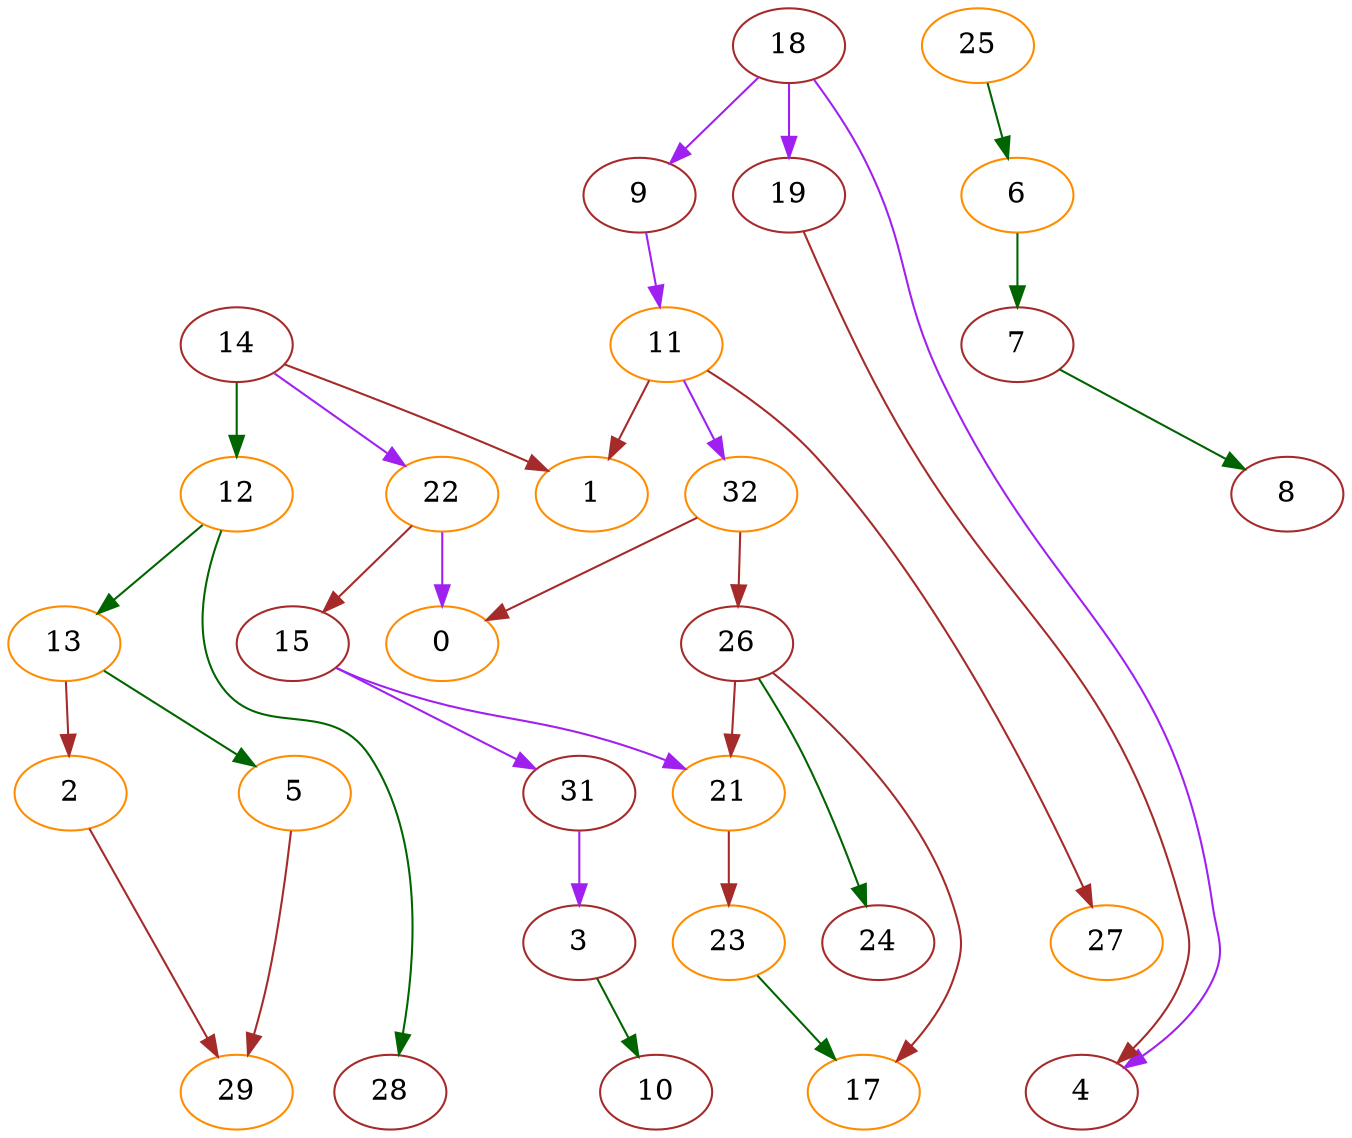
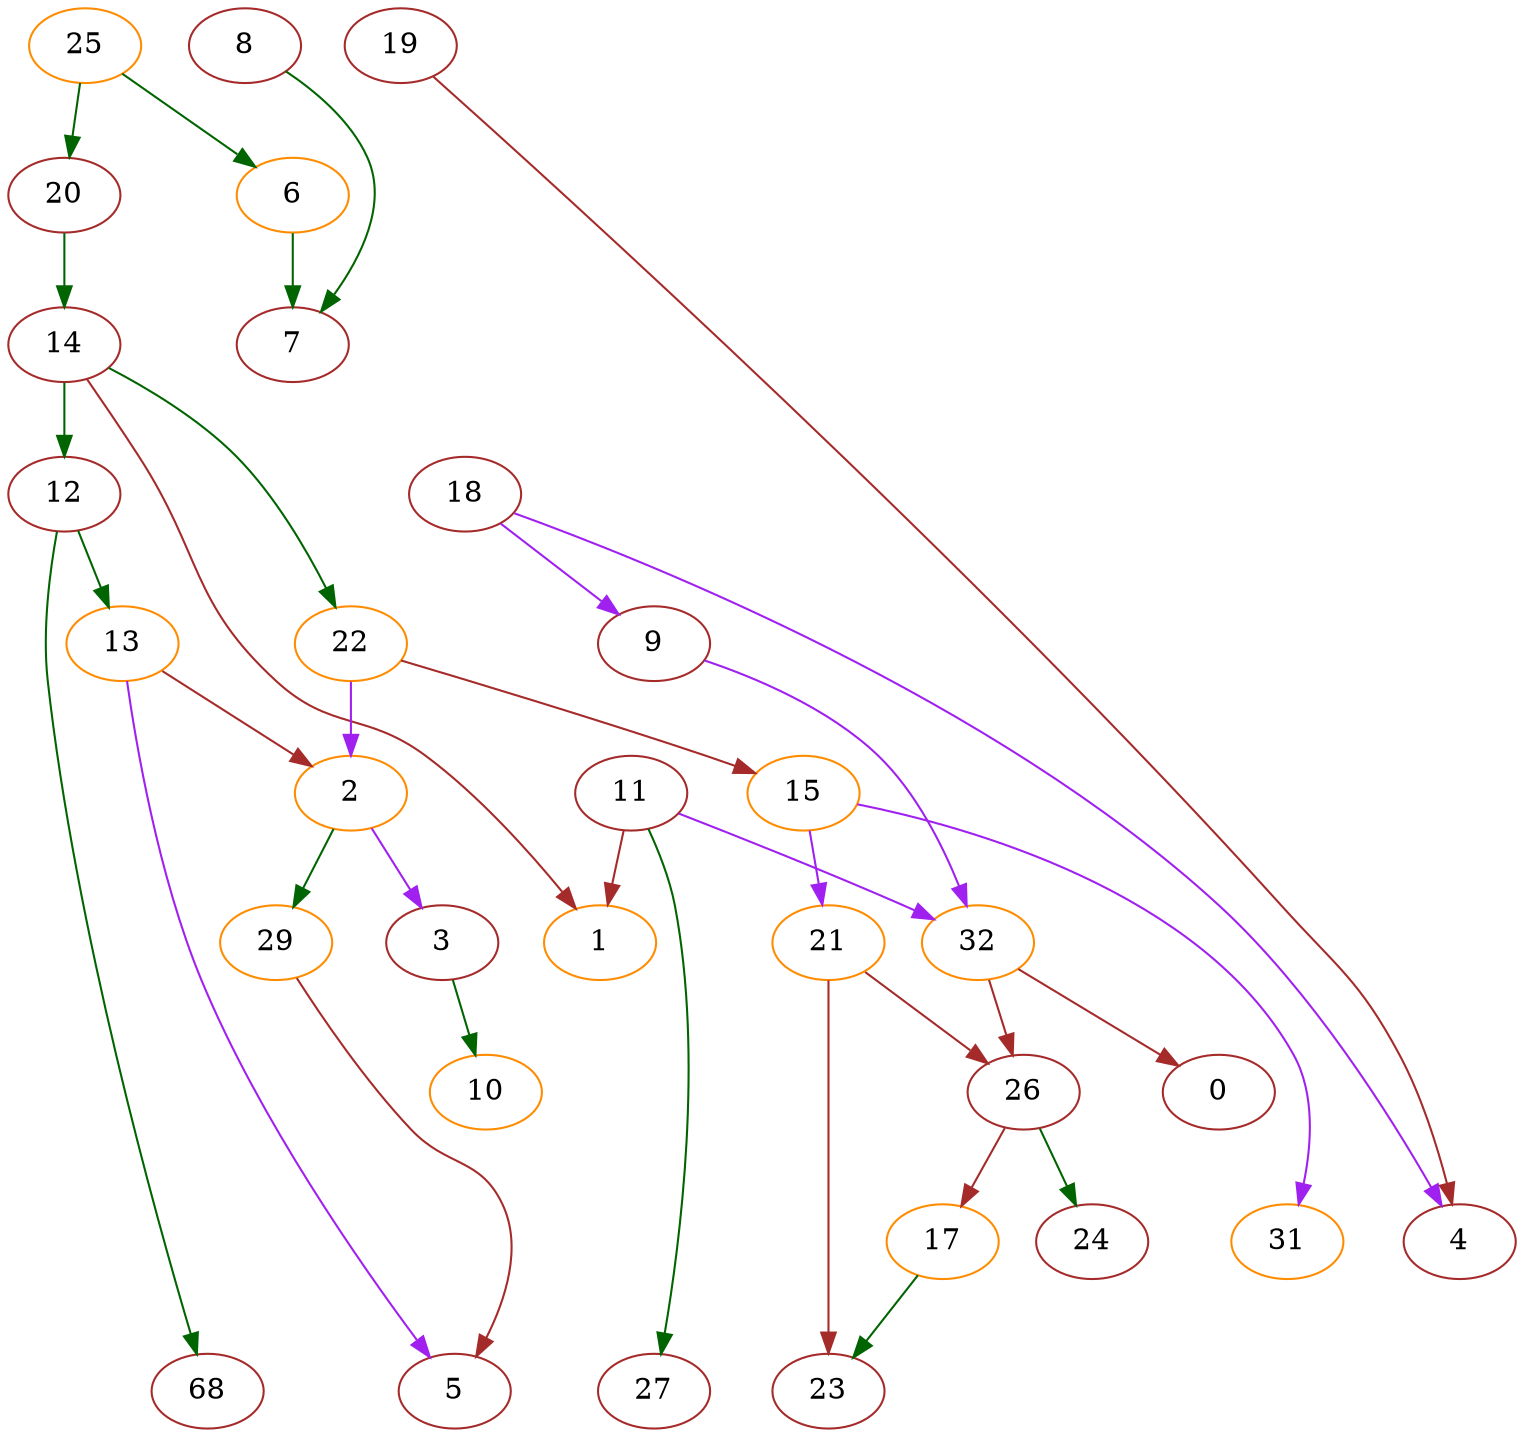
edge "18" -> "19": removed
node "20": added
edge "9" -> "11": now "9" -> "32"
node "11": color darkorange -> brown
edge "14" -> "22": color purple -> darkgreen
edge "7" -> "8": reversed
node "12": color darkorange -> brown
edge "22" -> "0": now "22" -> "2"
edge "11" -> "27": color brown -> darkgreen
node "15": color brown -> darkorange
node "0": color darkorange -> brown
edge "26" -> "21": reversed
edge "13" -> "5": color darkgreen -> purple
node "5": color darkorange -> brown
node "31": color brown -> darkorange
edge "31" -> "3": now "2" -> "3"
edge "2" -> "29": color brown -> darkgreen
edge "5" -> "29": reversed
node "23": color darkorange -> brown
node "27": color darkorange -> brown
edge "23" -> "17": reversed
node "28": label "28" -> "68"
node "10": color brown -> darkorange
